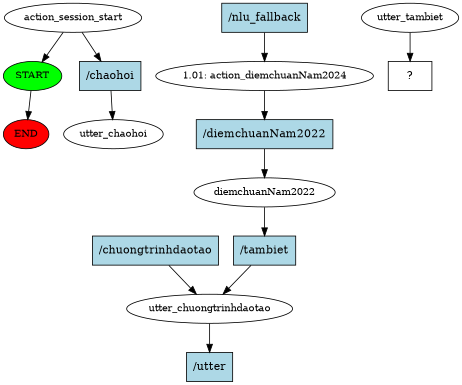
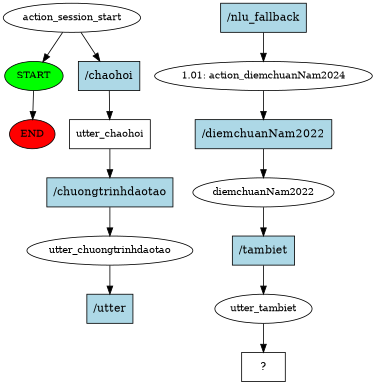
node "utter_chaohoi": shape ellipse -> box
edge "utter_chaohoi" -> "/chuongtrinhdaotao": added
edge "/tambiet" -> "utter_chuongtrinhdaotao": now "/tambiet" -> "utter_tambiet"
